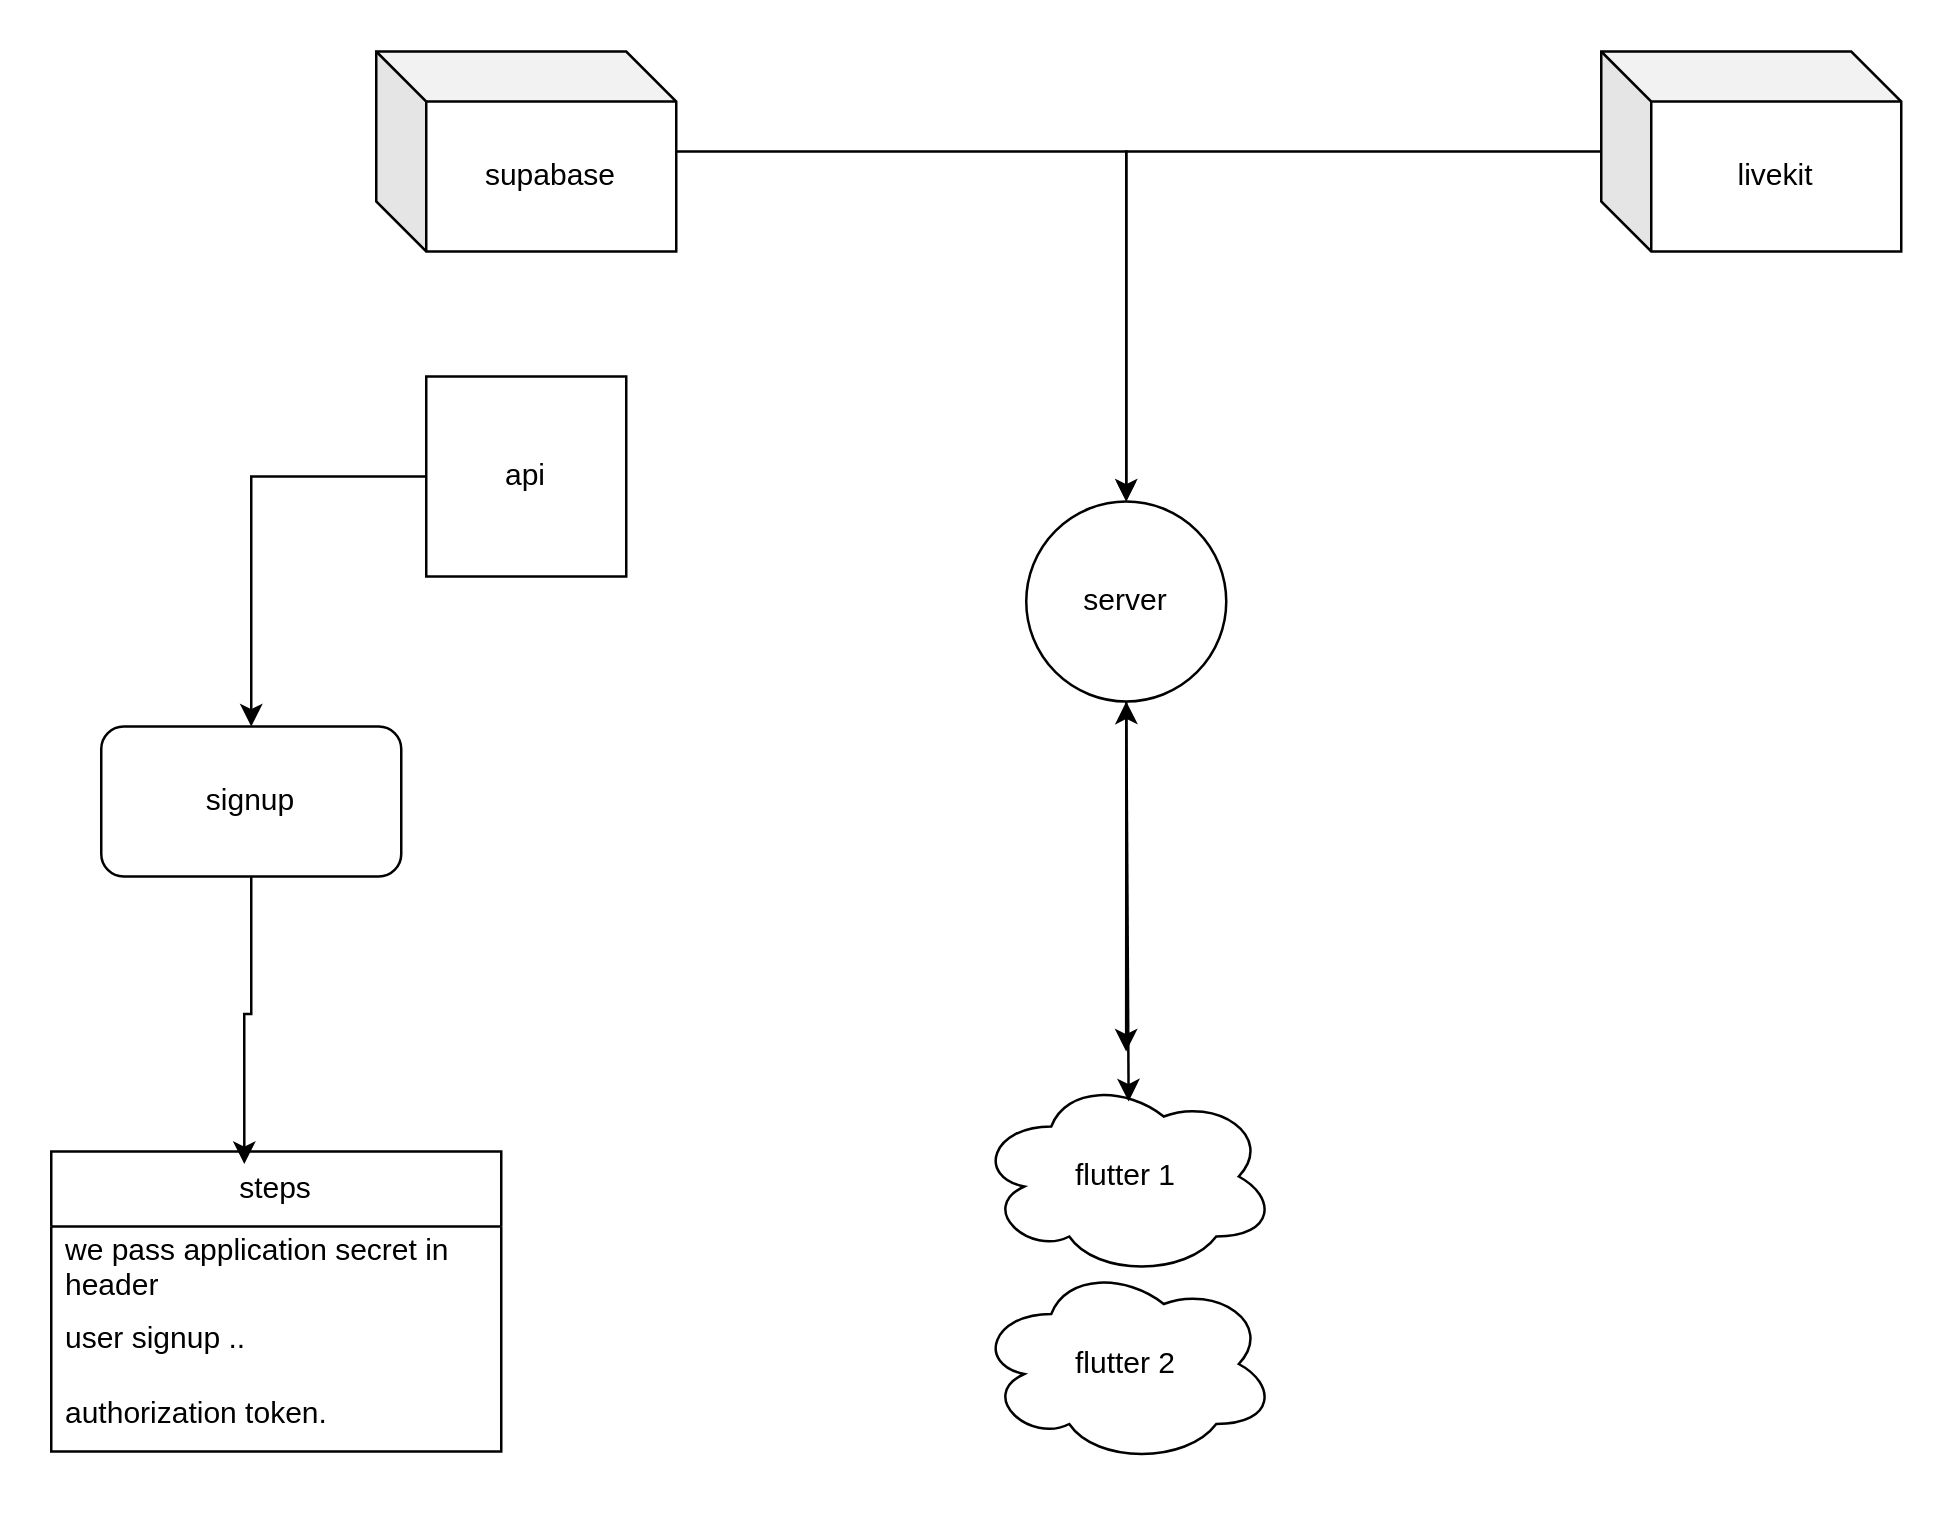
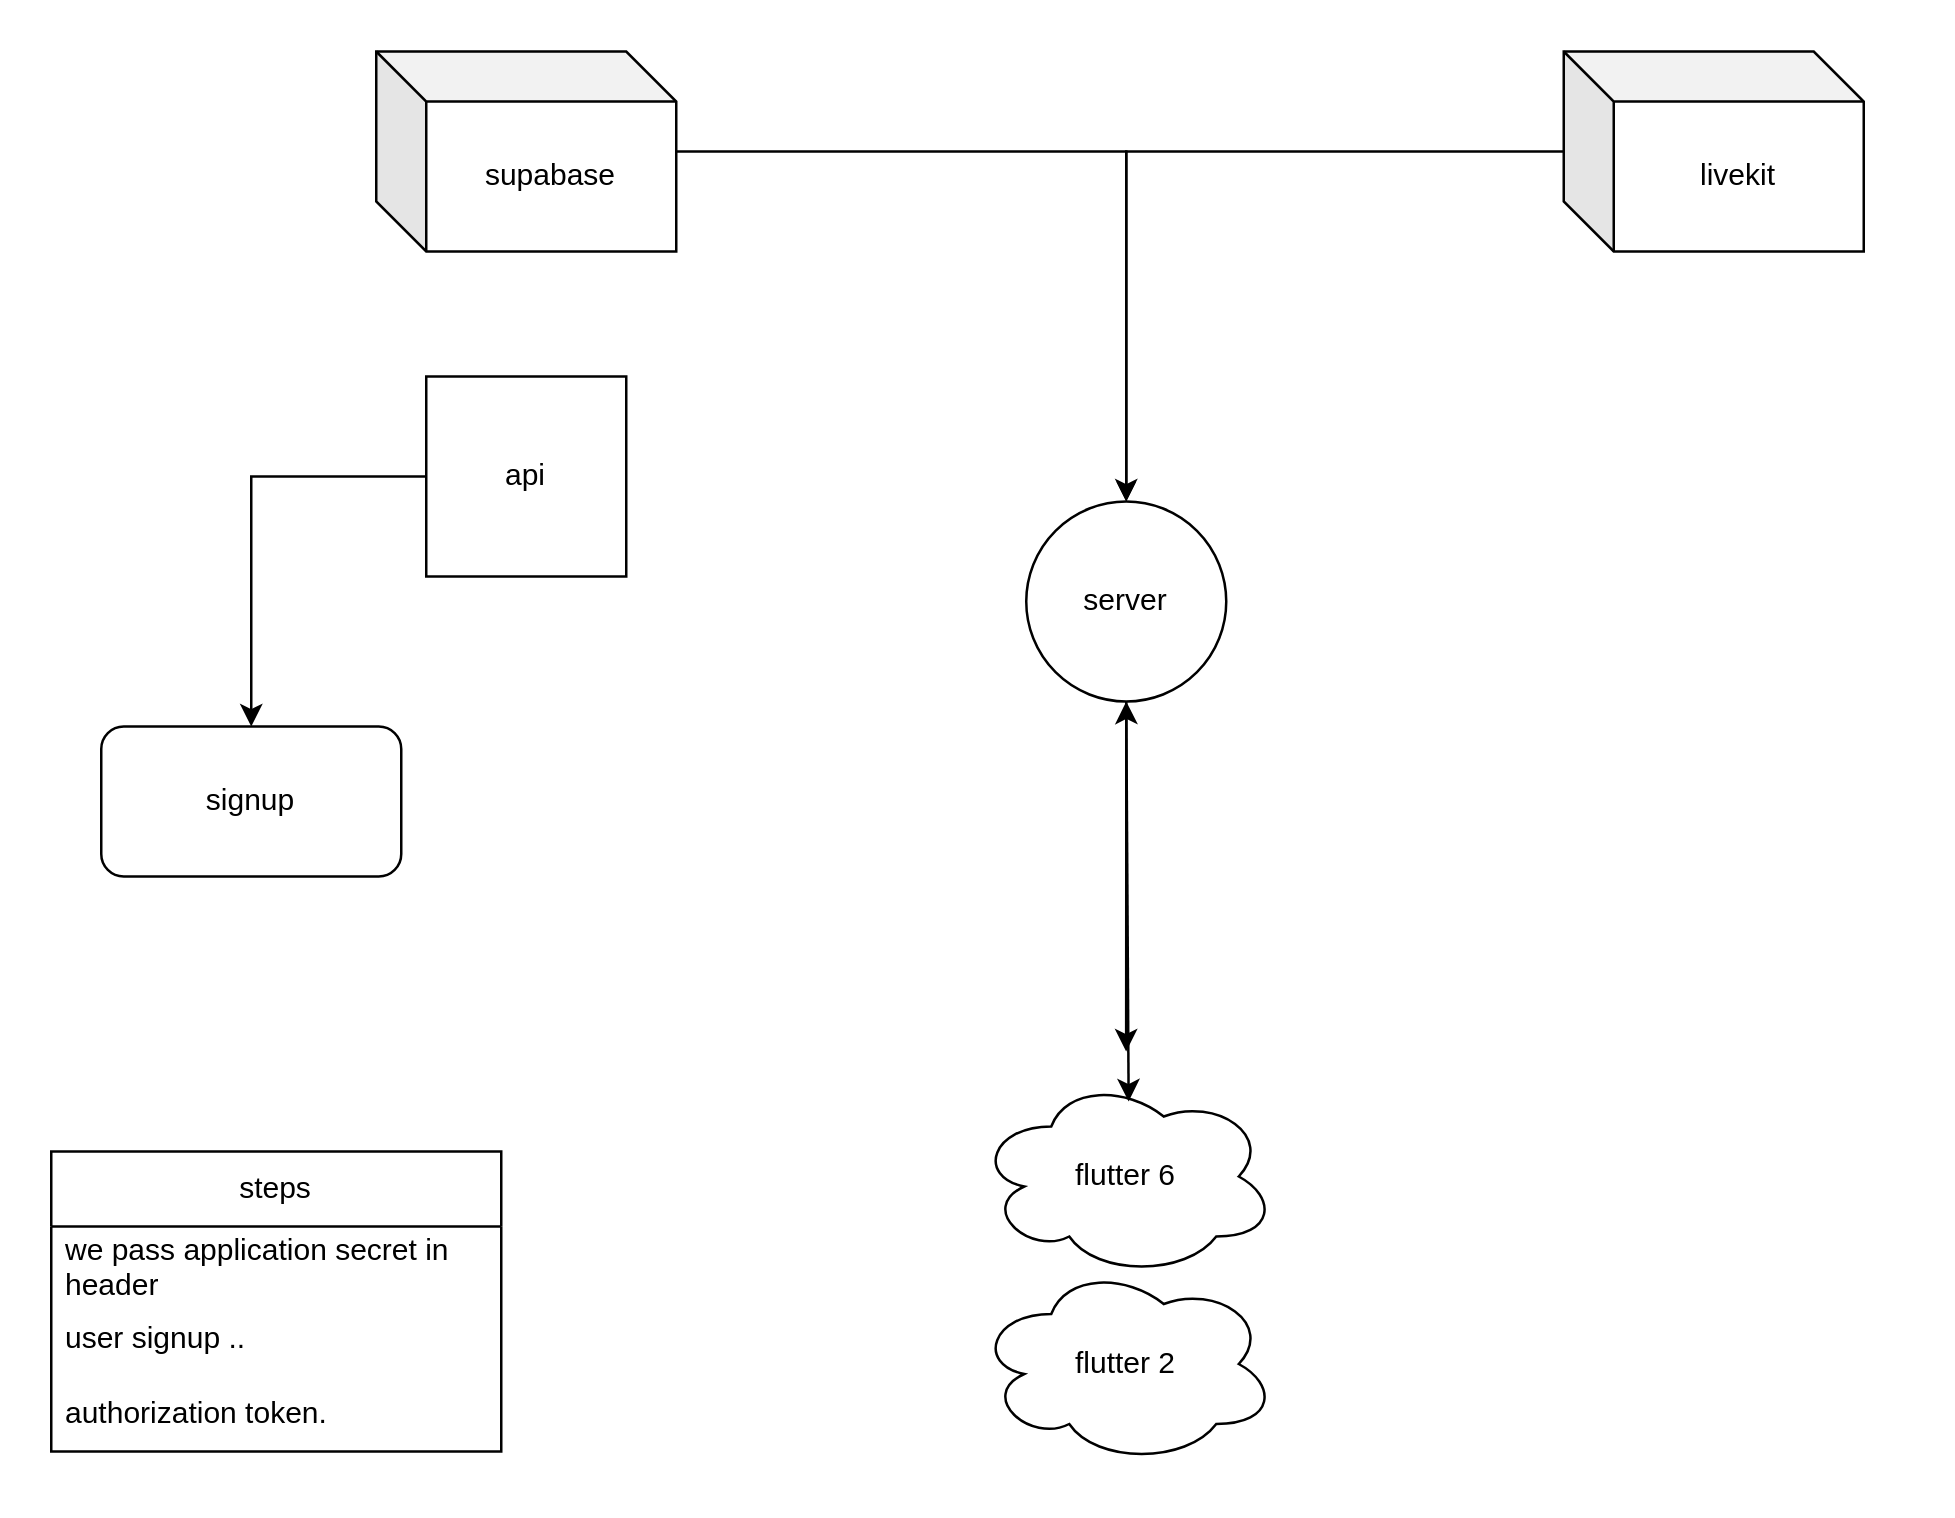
node "livekit": moved (1751, 151) -> (1714, 151)
edge "signup" -> "steps": removed
node "flutter 1": label "flutter 1" -> "flutter 6"
